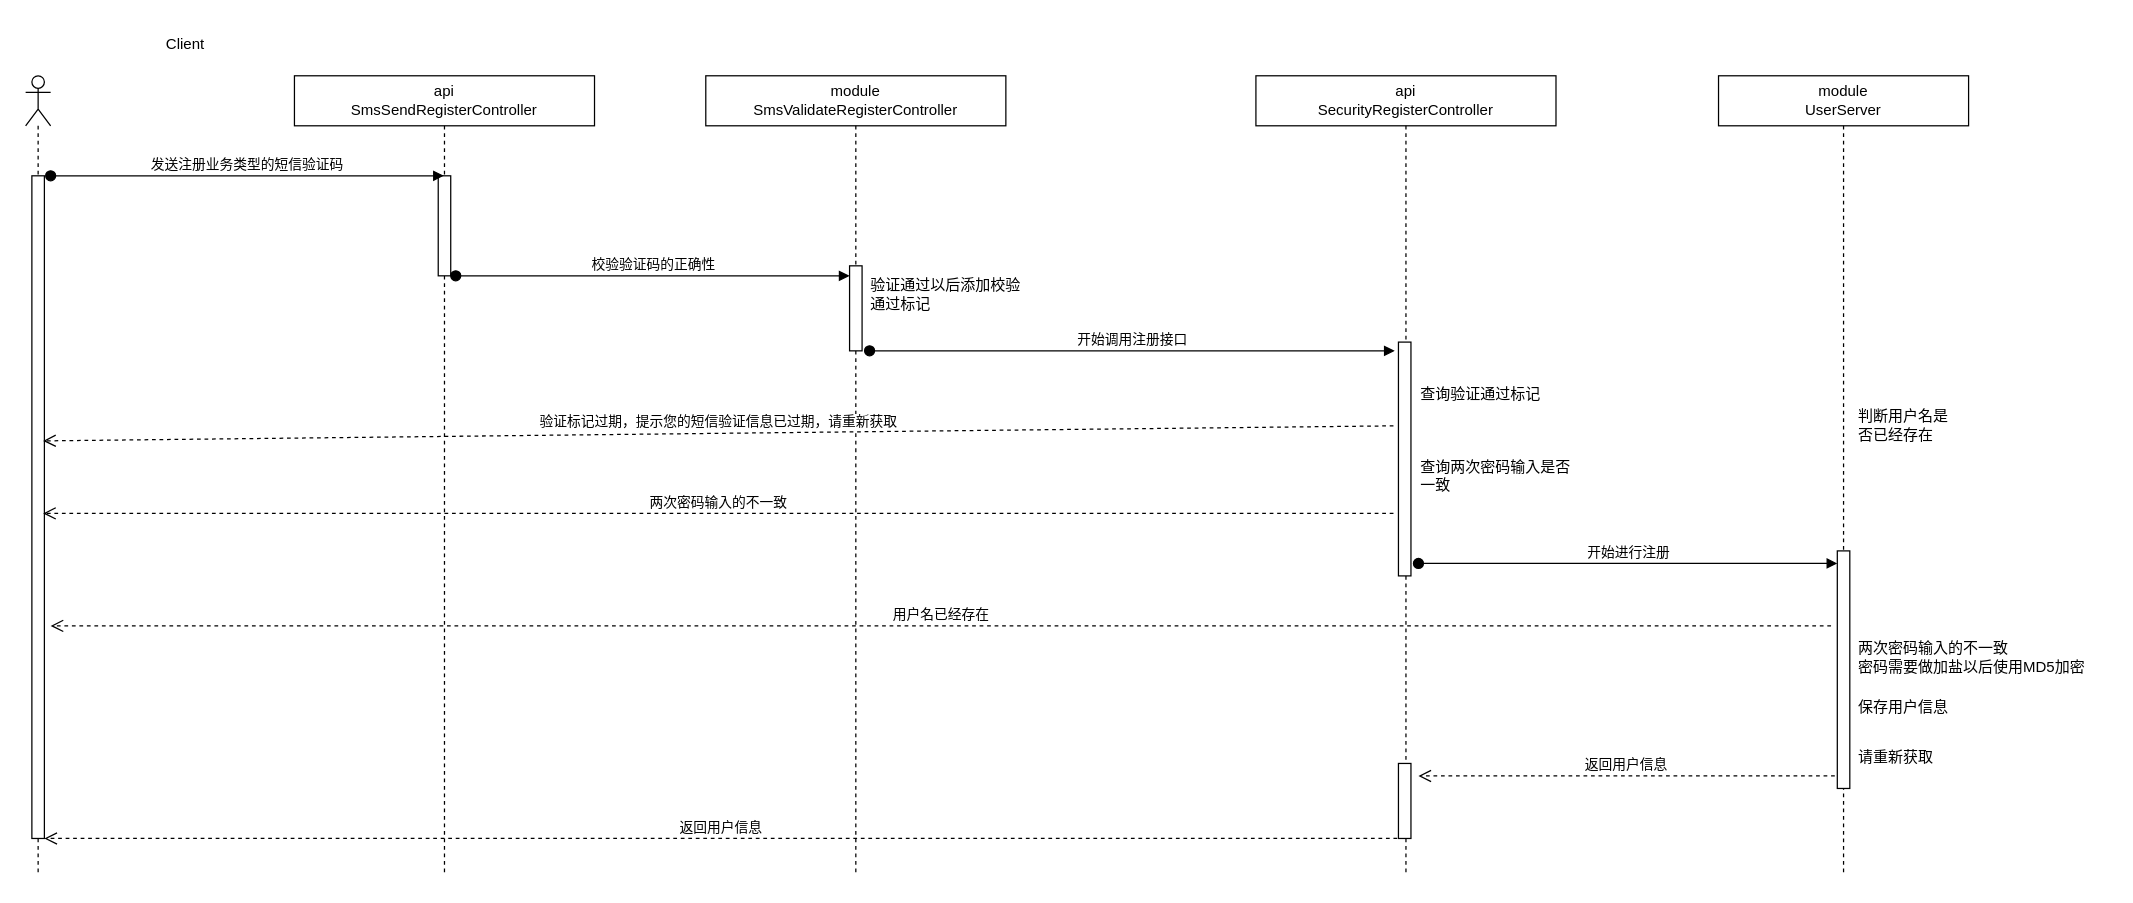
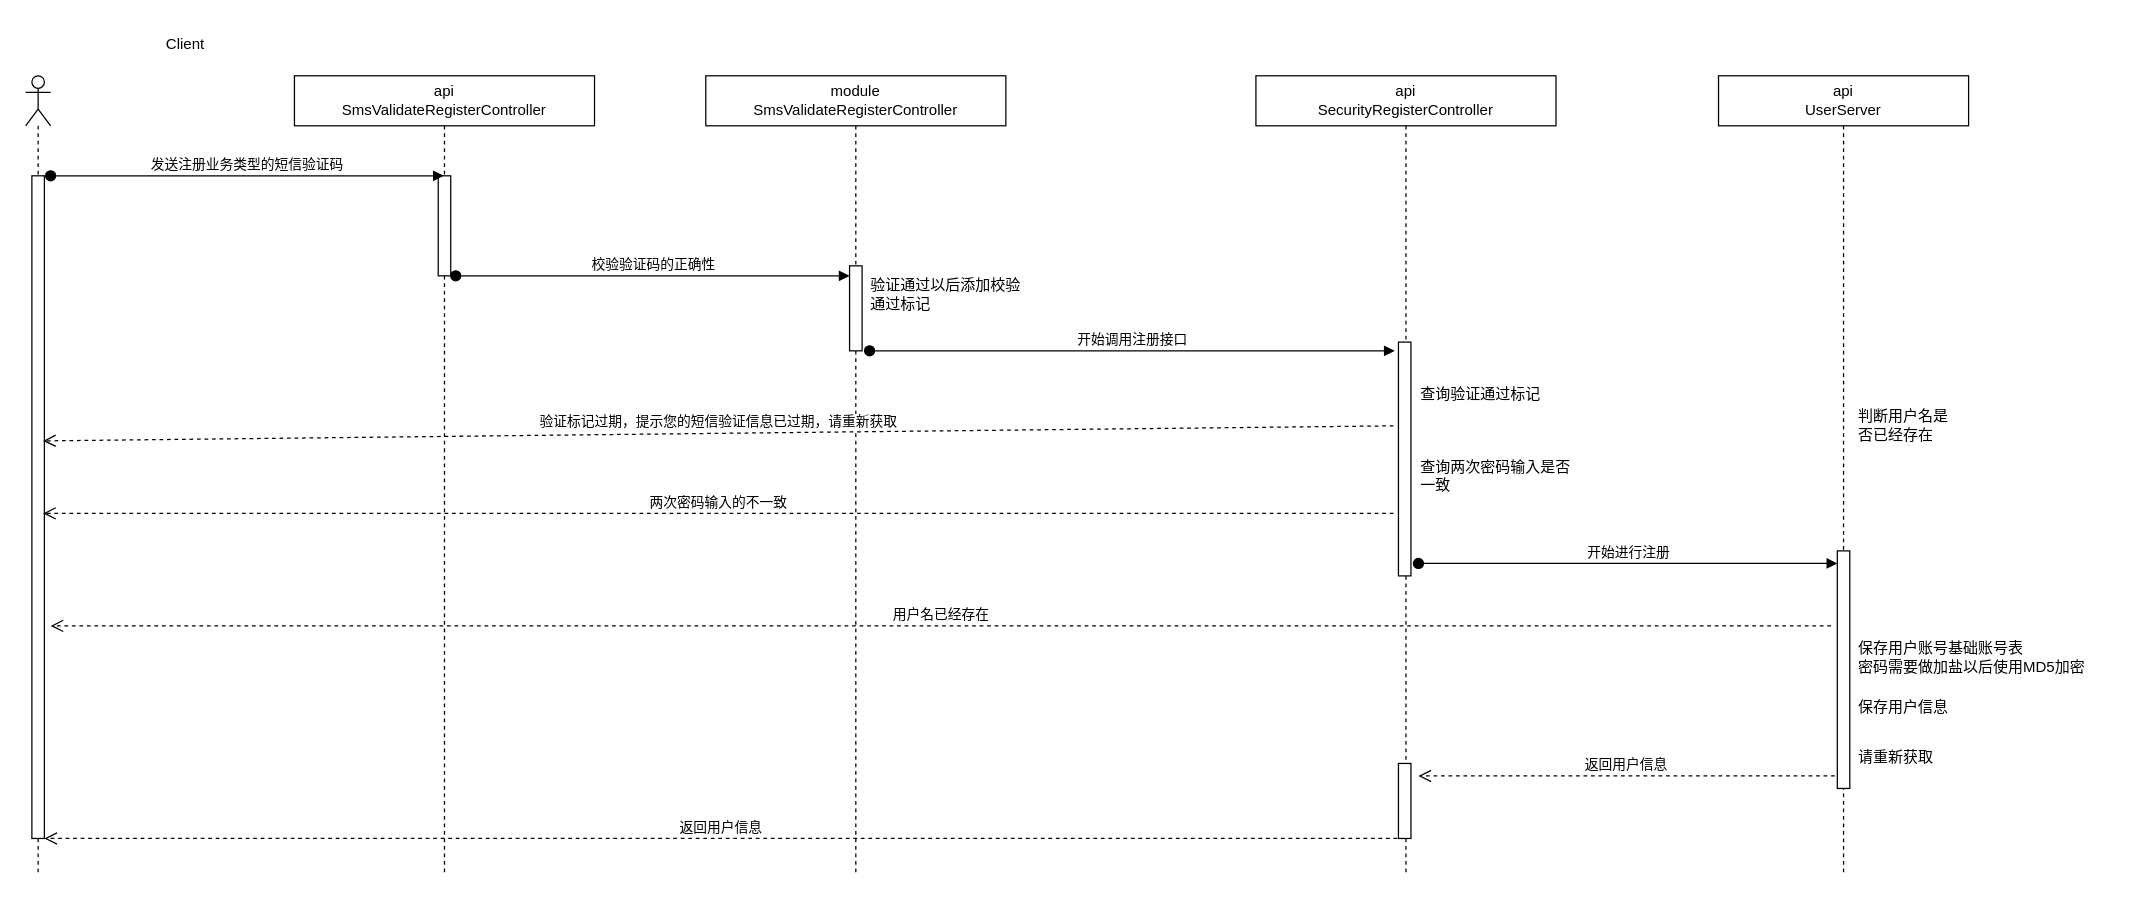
node "api SmsSendRegisterController": label "api SmsSendRegisterController" -> "api SmsValidateRegisterController"
node "module UserServer": label "module UserServer" -> "api UserServer"
node "两次密码输入的不一致 密码需要做加盐以后使用MD5加密": label "两次密码输入的不一致 密码需要做加盐以后使用MD5加密" -> "保存用户账号基础账号表 密码需要做加盐以后使用MD5加密"
